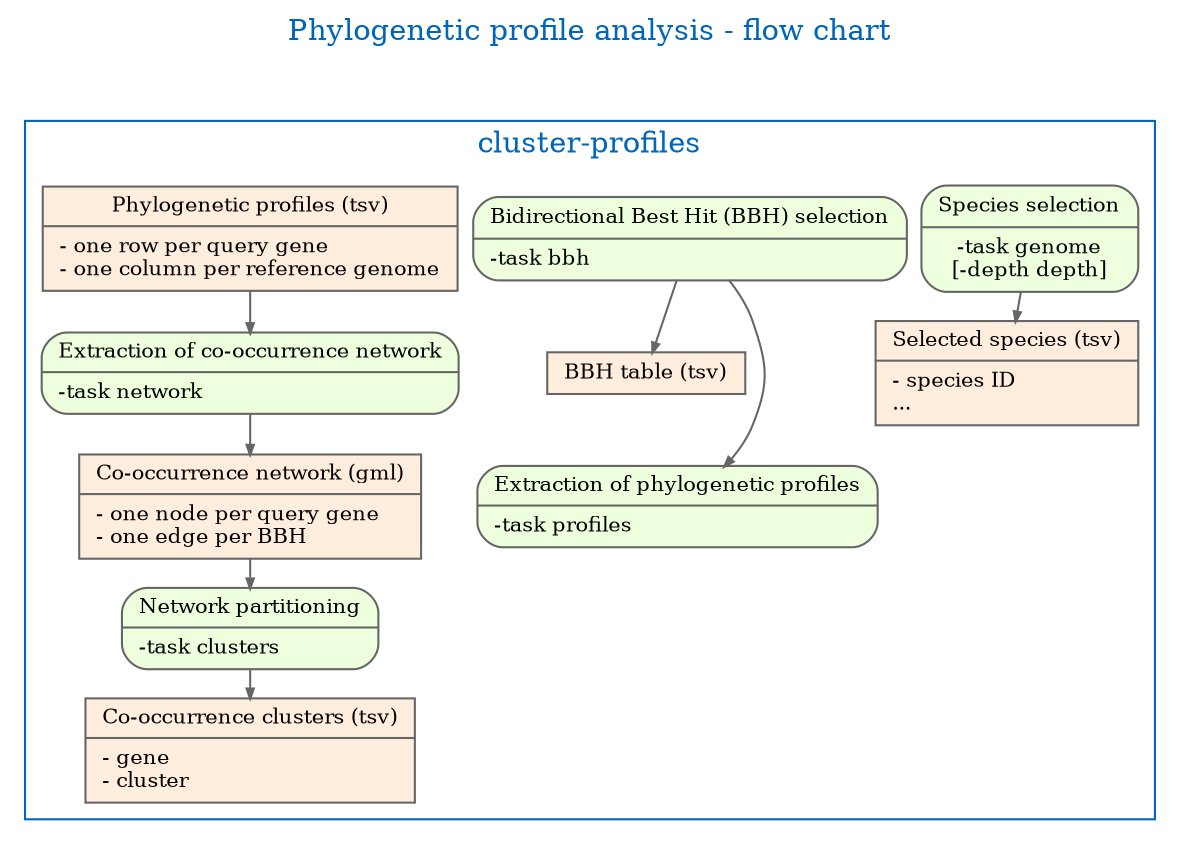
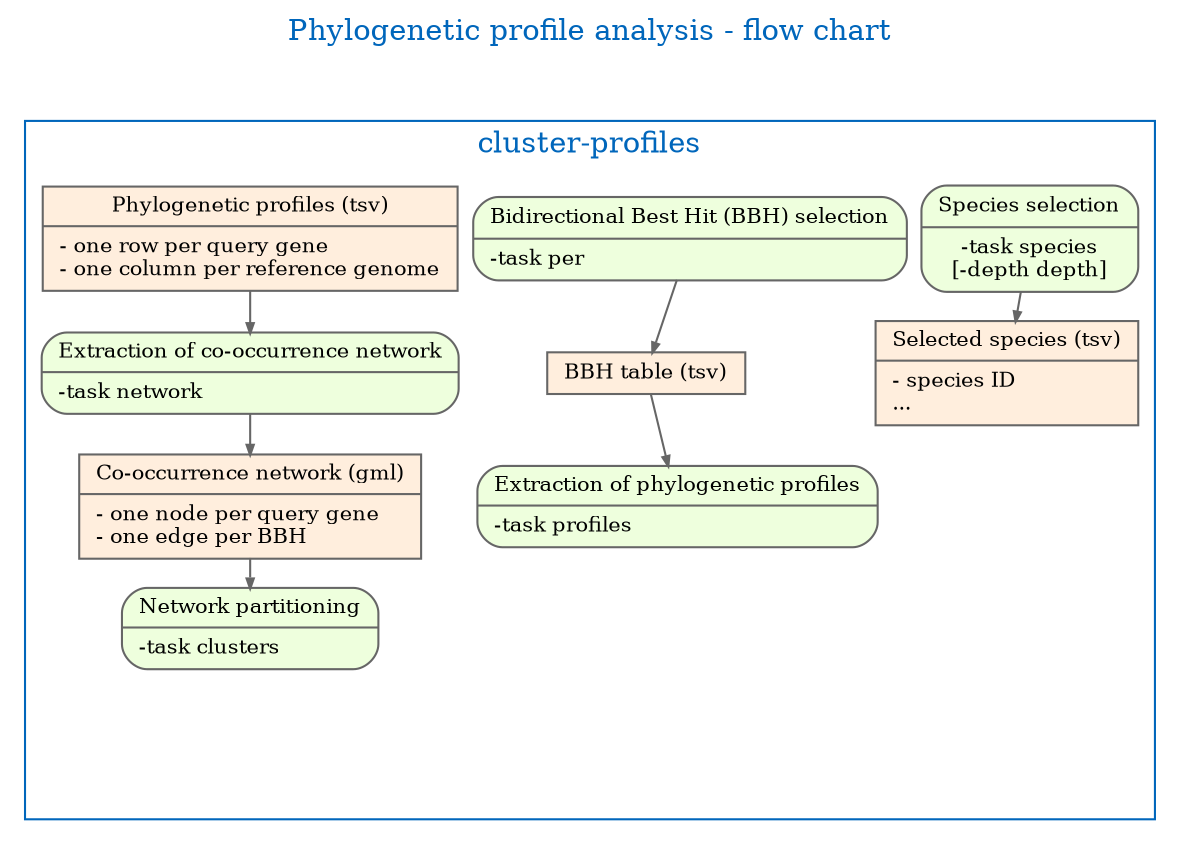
node "Species selection": text "-task genome" -> "-task species"
node "Bidirectional Best Hit (BBH) selection": text "-task bbh" -> "-task per"
edge "Bidirectional Best Hit (BBH) selection" -> "Extraction of phylogenetic profiles": now "BBH table (tsv)" -> "Extraction of phylogenetic profiles"
node "Co-occurrence clusters (tsv)": removed
